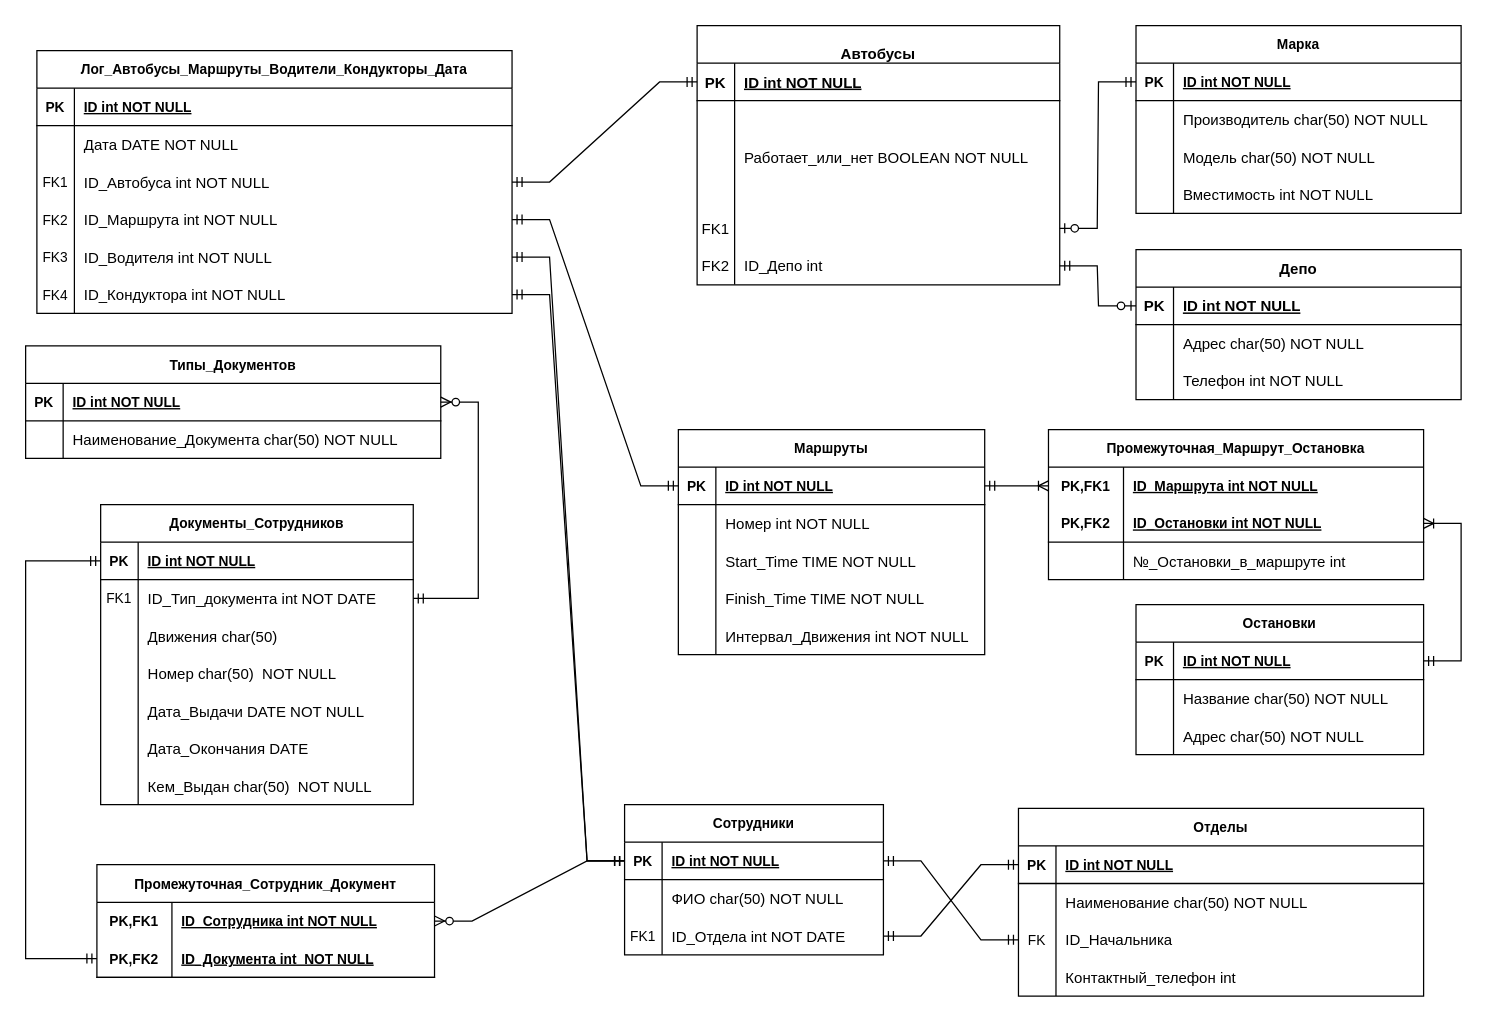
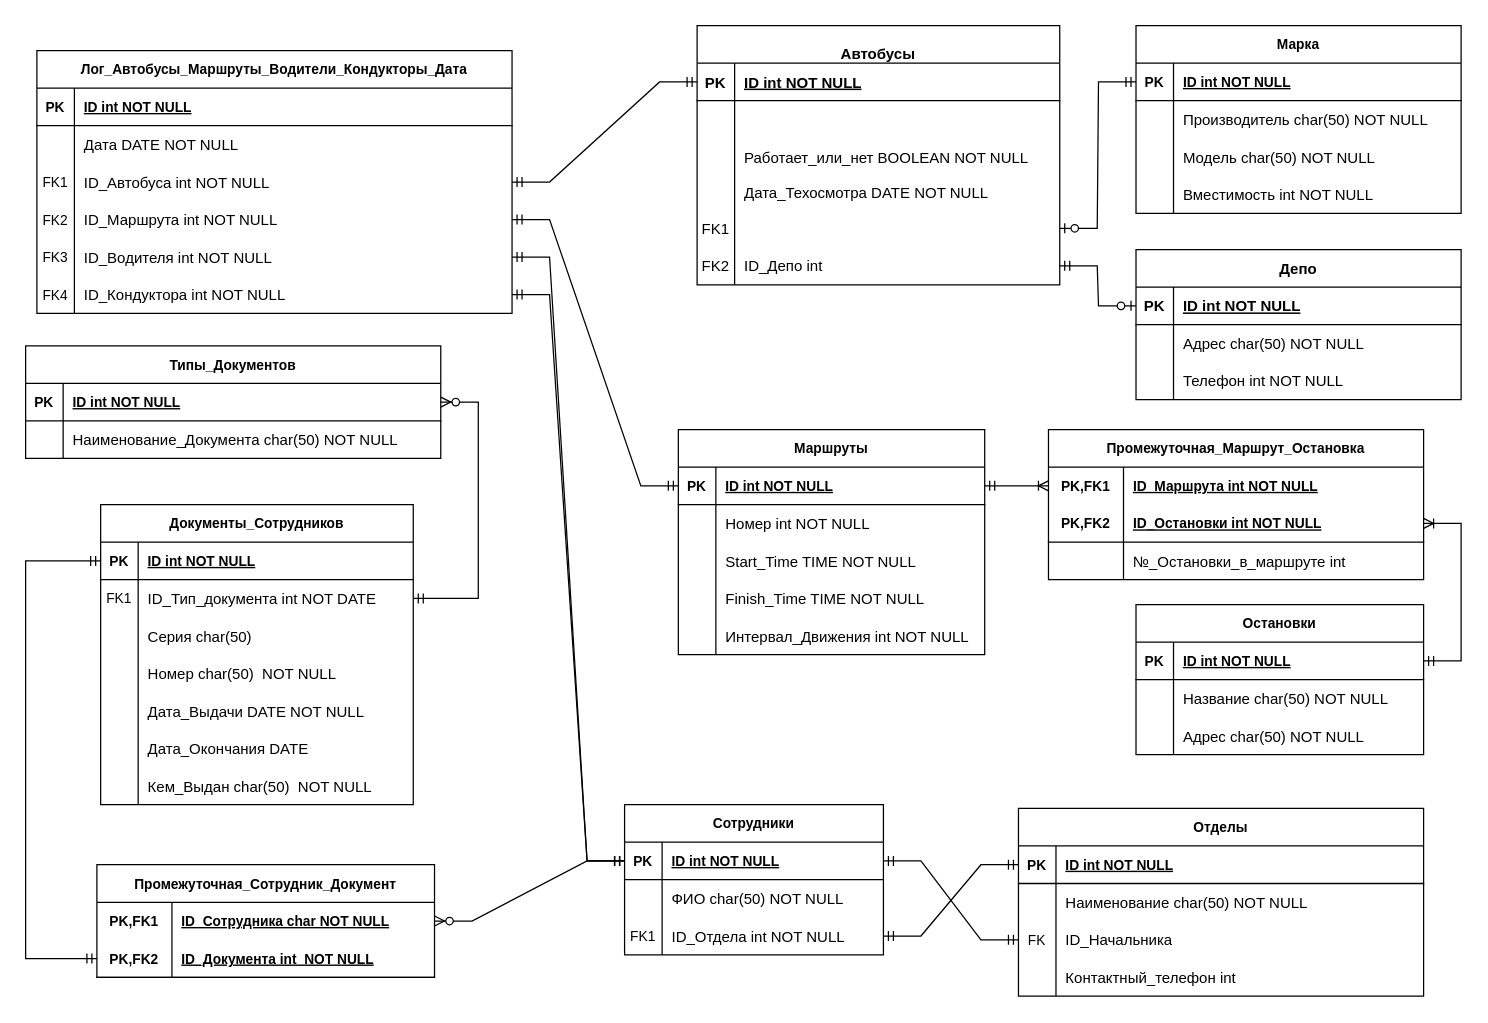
node "Дата_Техосмотра DATE NOT NULL": added
node "Движения char(50)": label "Движения char(50)" -> "Серия char(50)"
node "ID_Cотрудника int NOT NULL": label "ID_Cотрудника int NOT NULL" -> "ID_Cотрудника char NOT NULL"
node "ID_Отдела int NOT DATE": label "ID_Отдела int NOT DATE" -> "ID_Отдела int NOT NULL"
